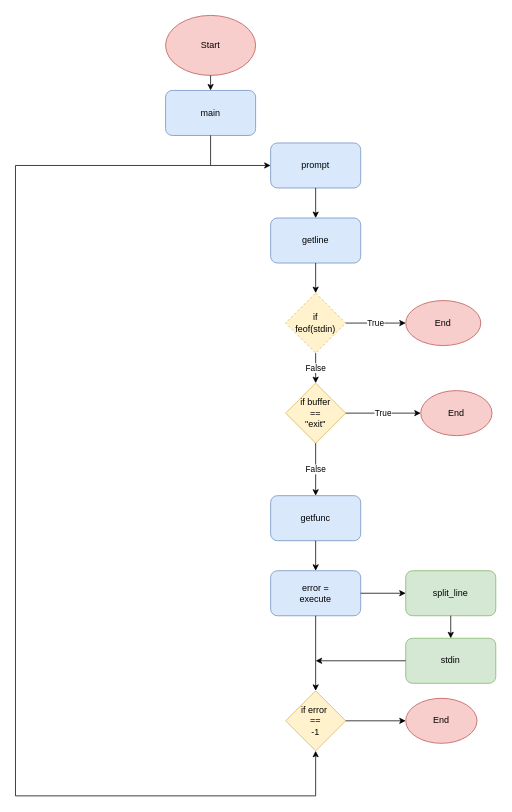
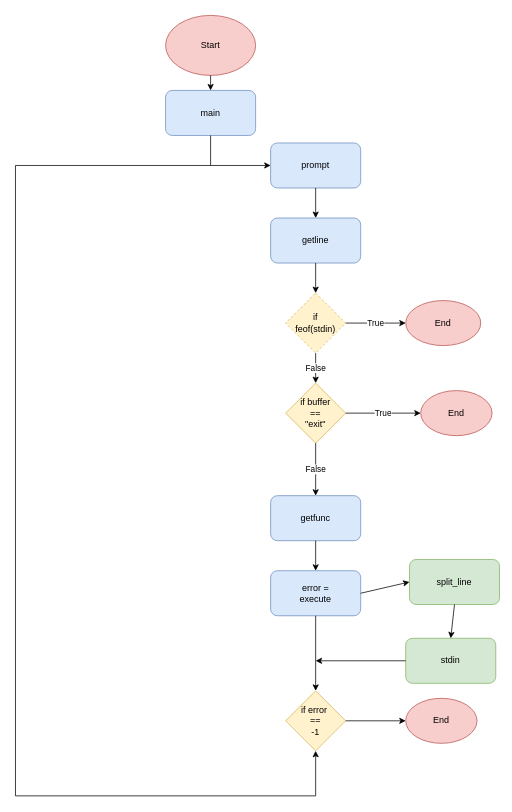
node "split_line": moved (450, 593) -> (454, 582)
